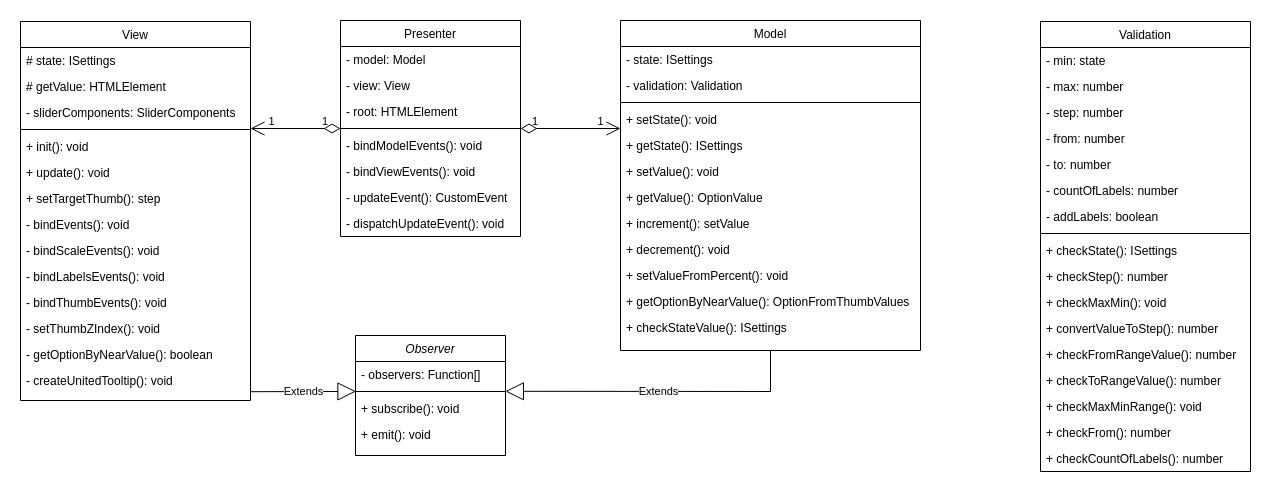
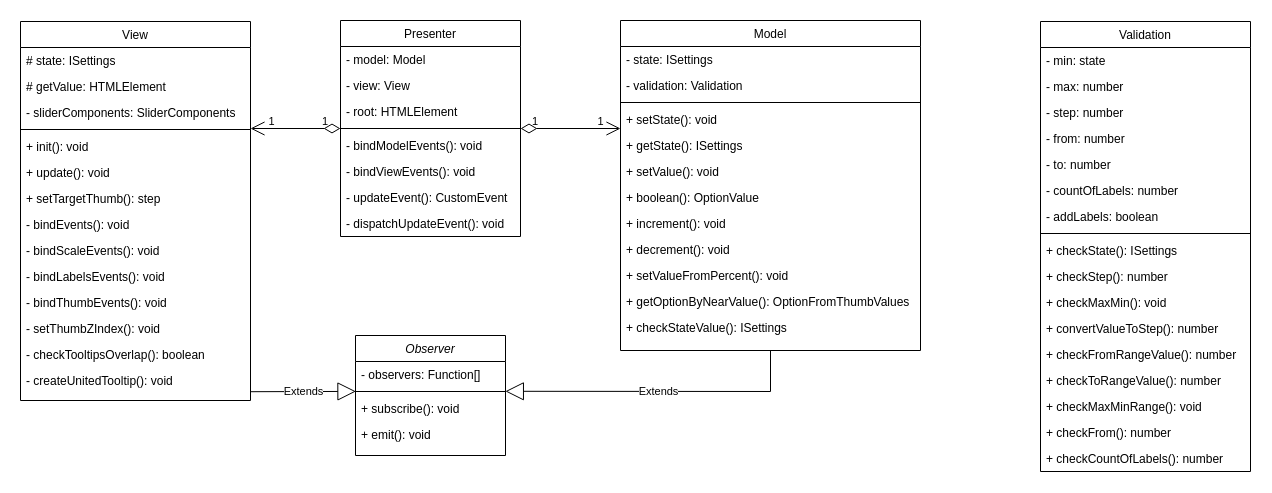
node "+ getValue(): OptionValue": label "+ getValue(): OptionValue" -> "+ boolean(): OptionValue"
node "+ increment(): setValue": label "+ increment(): setValue" -> "+ increment(): void"
node "- getOptionByNearValue(): boolean": label "- getOptionByNearValue(): boolean" -> "- checkTooltipsOverlap(): boolean"
